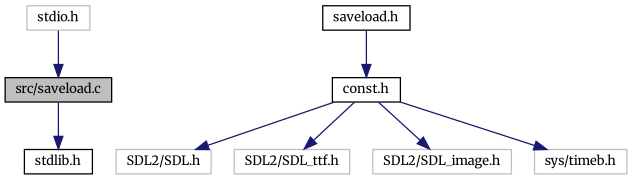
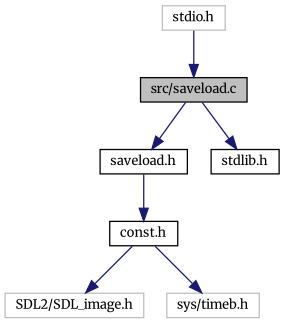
edge "src/saveload.c" -> "saveload.h": added
node "SDL2/SDL.h": removed
node "SDL2/SDL_ttf.h": removed
